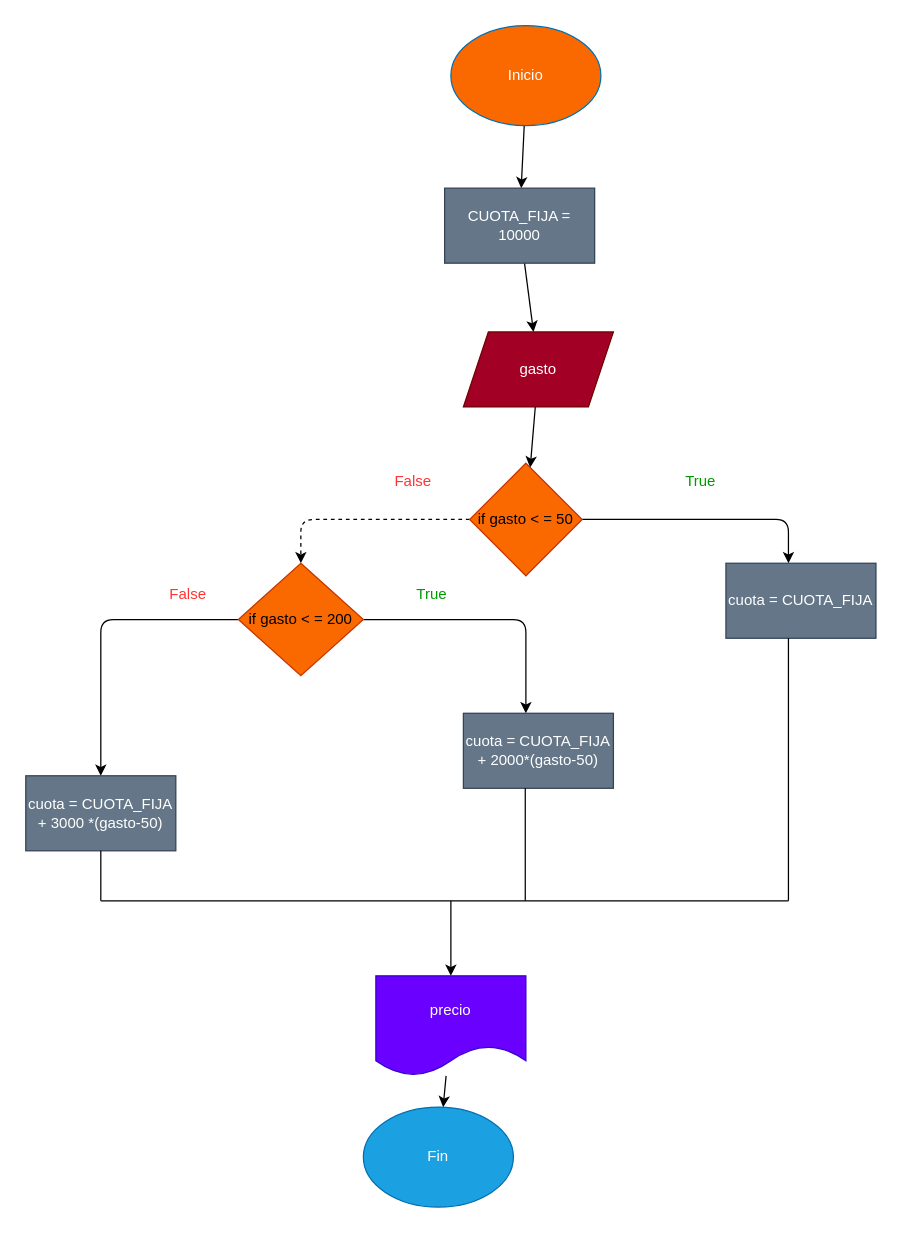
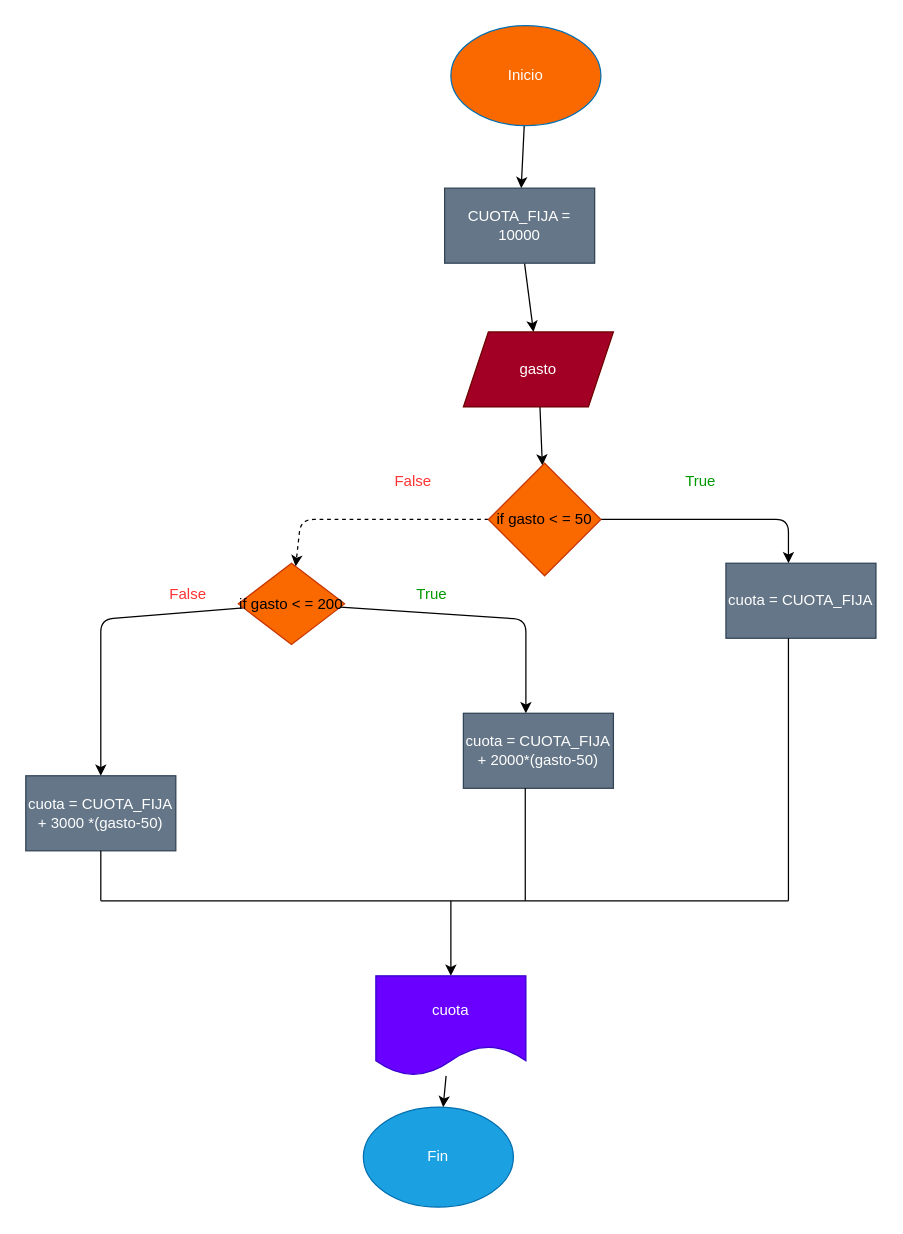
node "if gasto < = 50": moved (526, 519) -> (544, 519)
node "if gasto < = 200": size 125x113 -> 106x81
node "precio": label "precio" -> "cuota"
